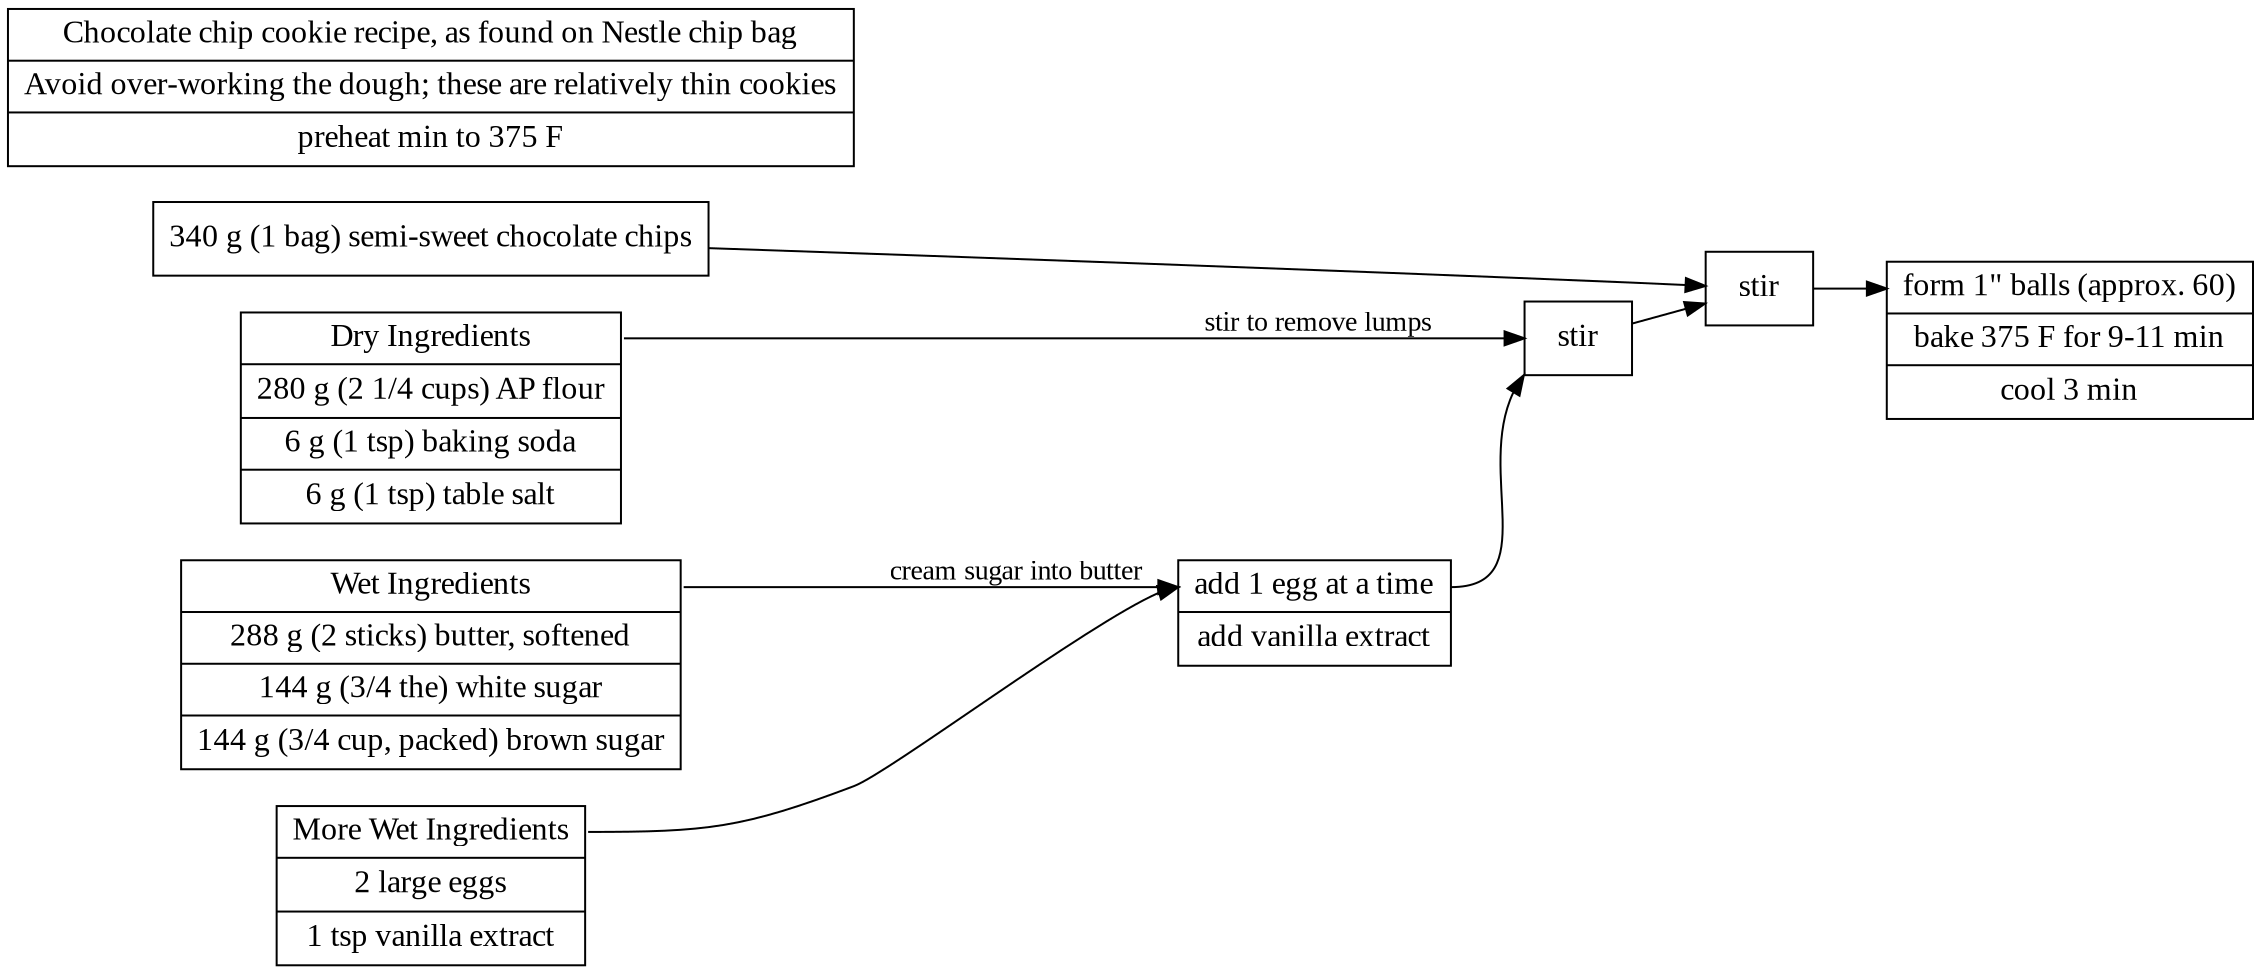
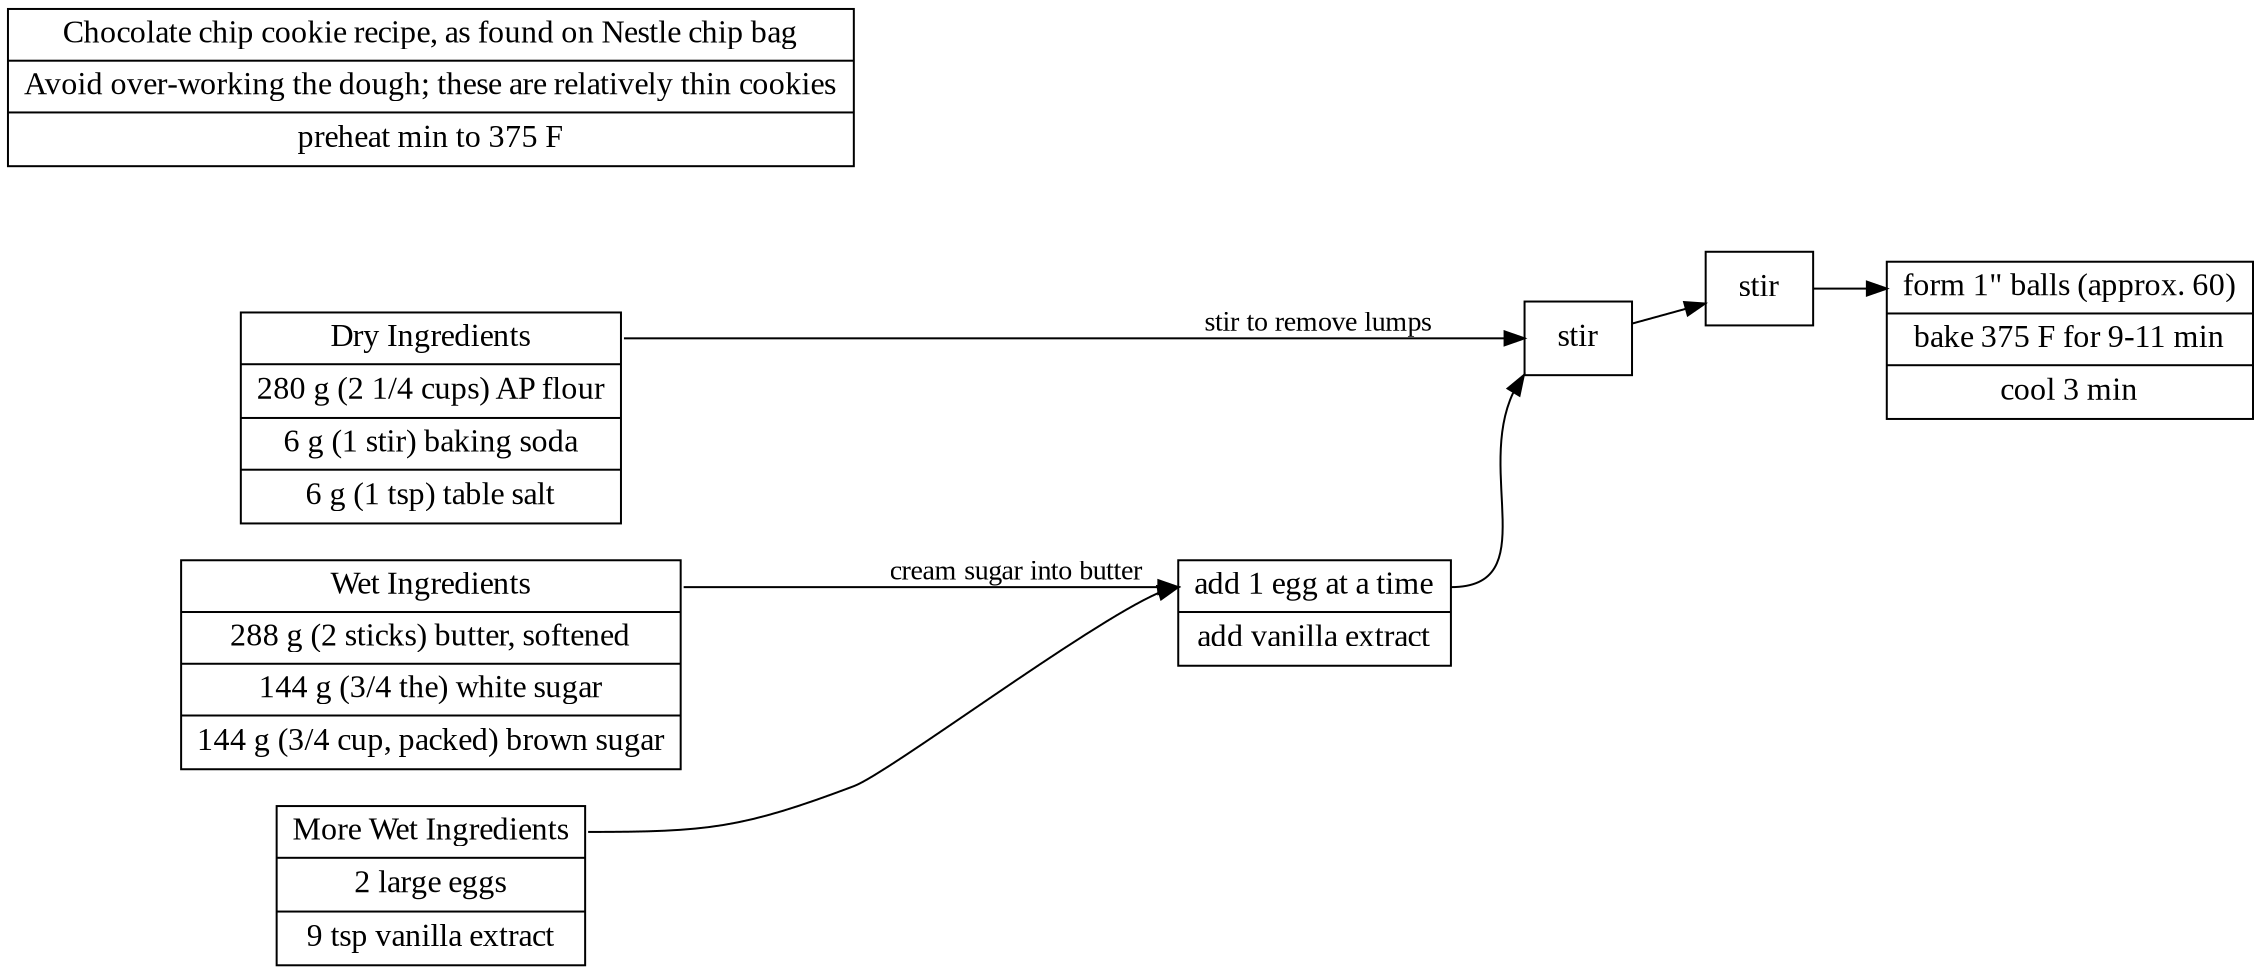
node "340 g (1 bag) semi-sweet chocolate chips": removed
node "Dry Ingredients": text "6 g (1 tsp) baking soda" -> "6 g (1 stir) baking soda"
node "More Wet Ingredients": text "1 tsp vanilla extract" -> "9 tsp vanilla extract"
